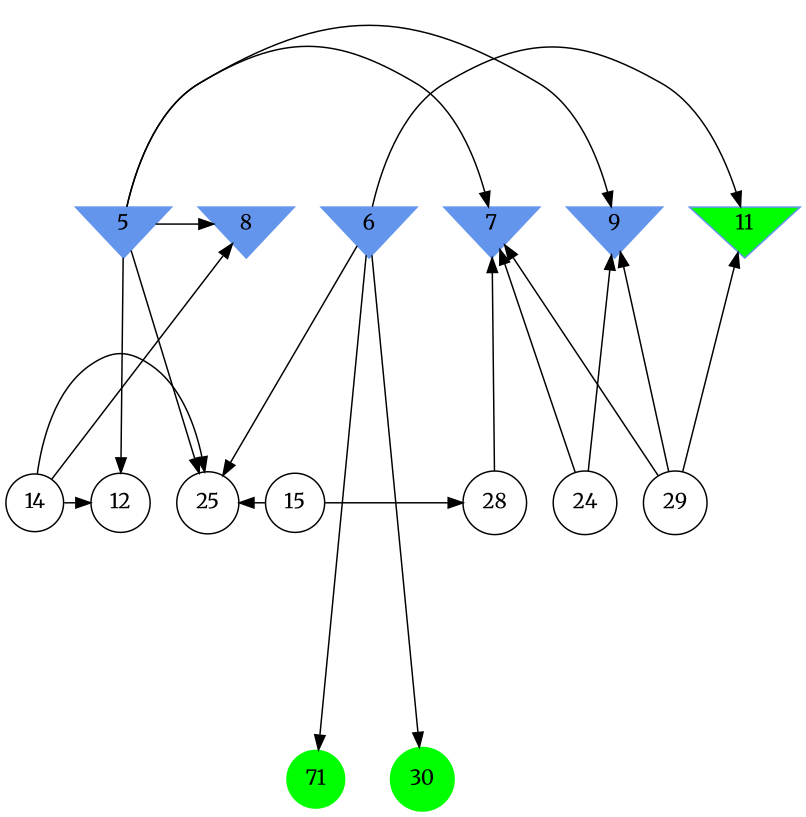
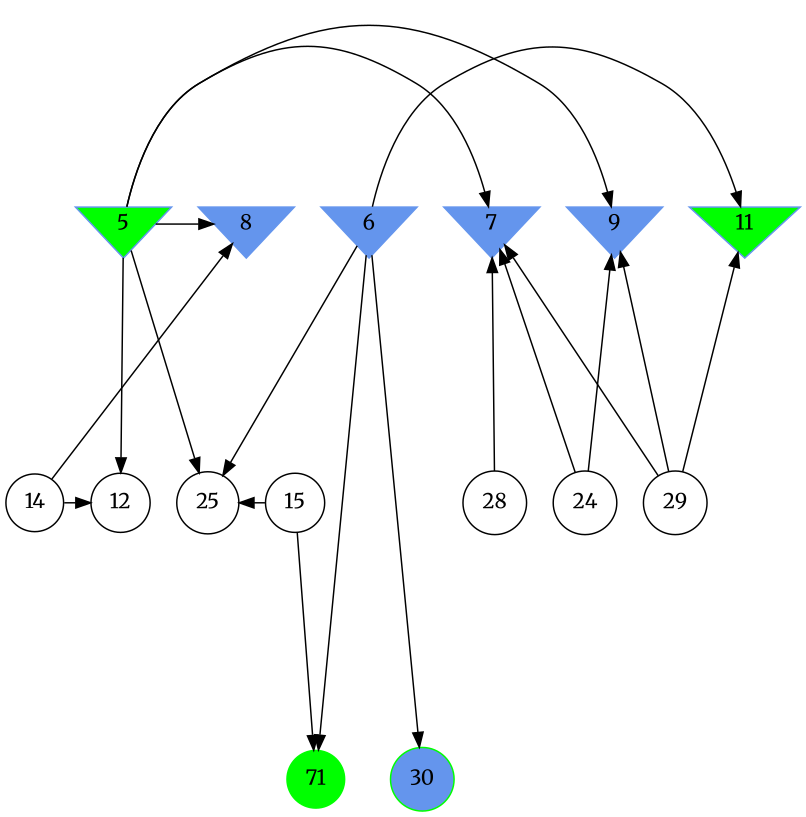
node "5": fillcolor cornflowerblue -> green
edge "14" -> "25": removed
edge "15" -> "28": now "15" -> "71"
node "30": fillcolor green -> cornflowerblue
